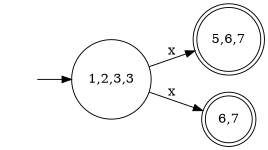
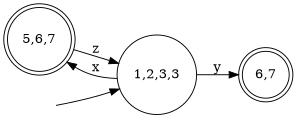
edge "5,6,7" -> "1,2,3,3": added, label "z"
edge "1,2,3,3" -> "6,7": label "x" -> "y"
